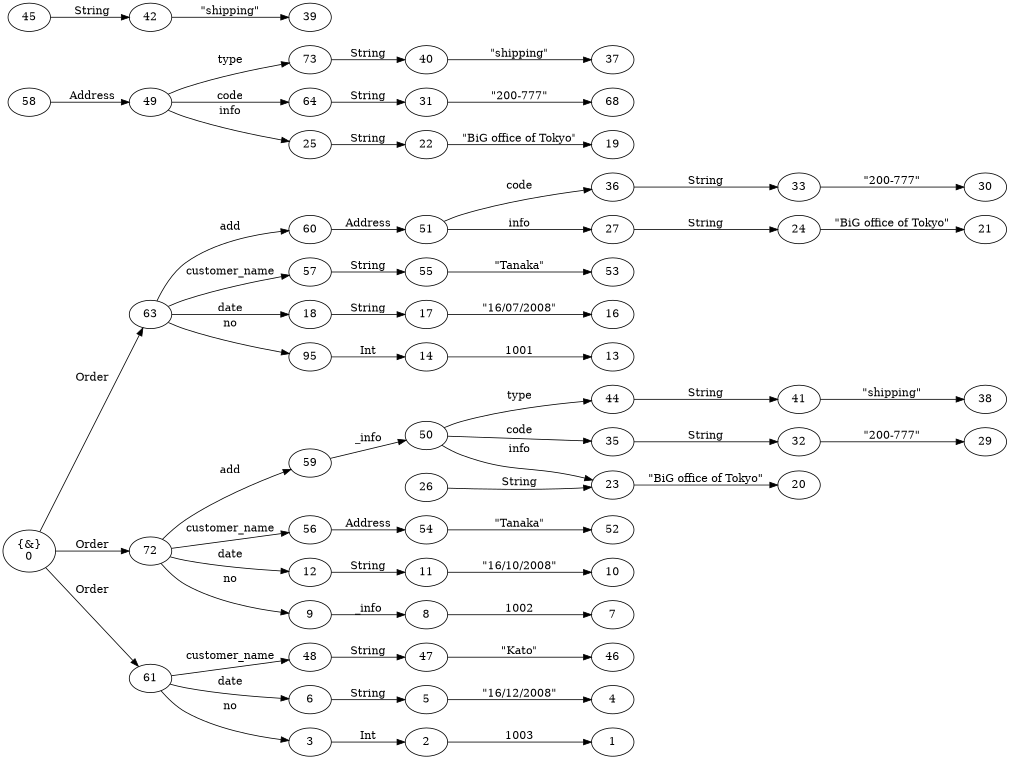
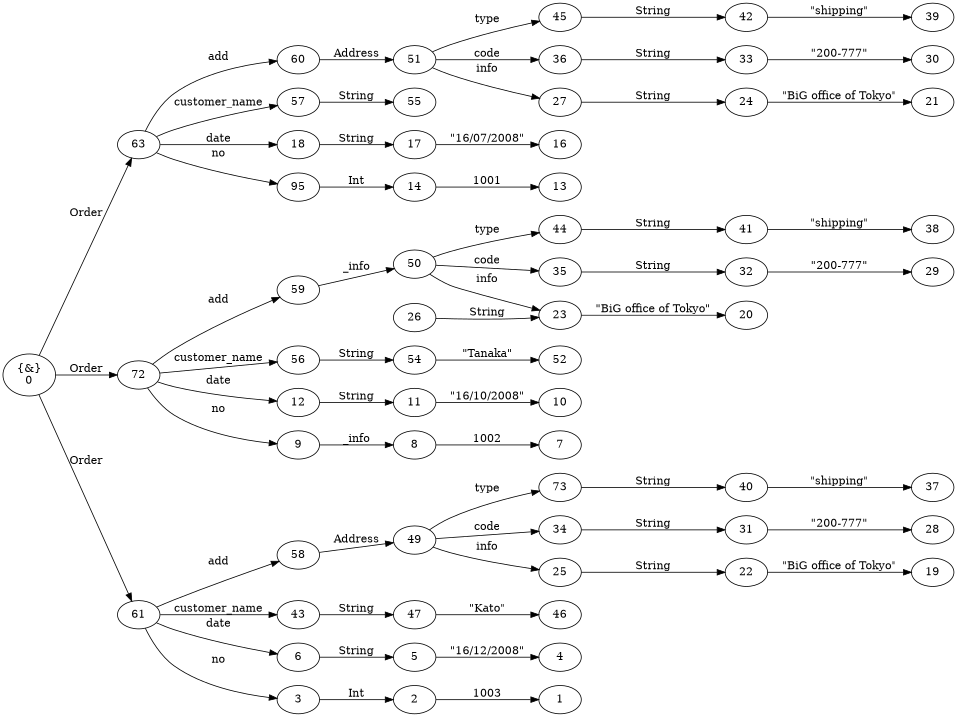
edge "51" -> "45": added, label "type"
node "64": label "64" -> "34"
node "68": label "68" -> "28"
node "53": removed
edge "56" -> "54": label "Address" -> "String"
edge "61" -> "58": added, label "add"
node "48": label "48" -> "43"
